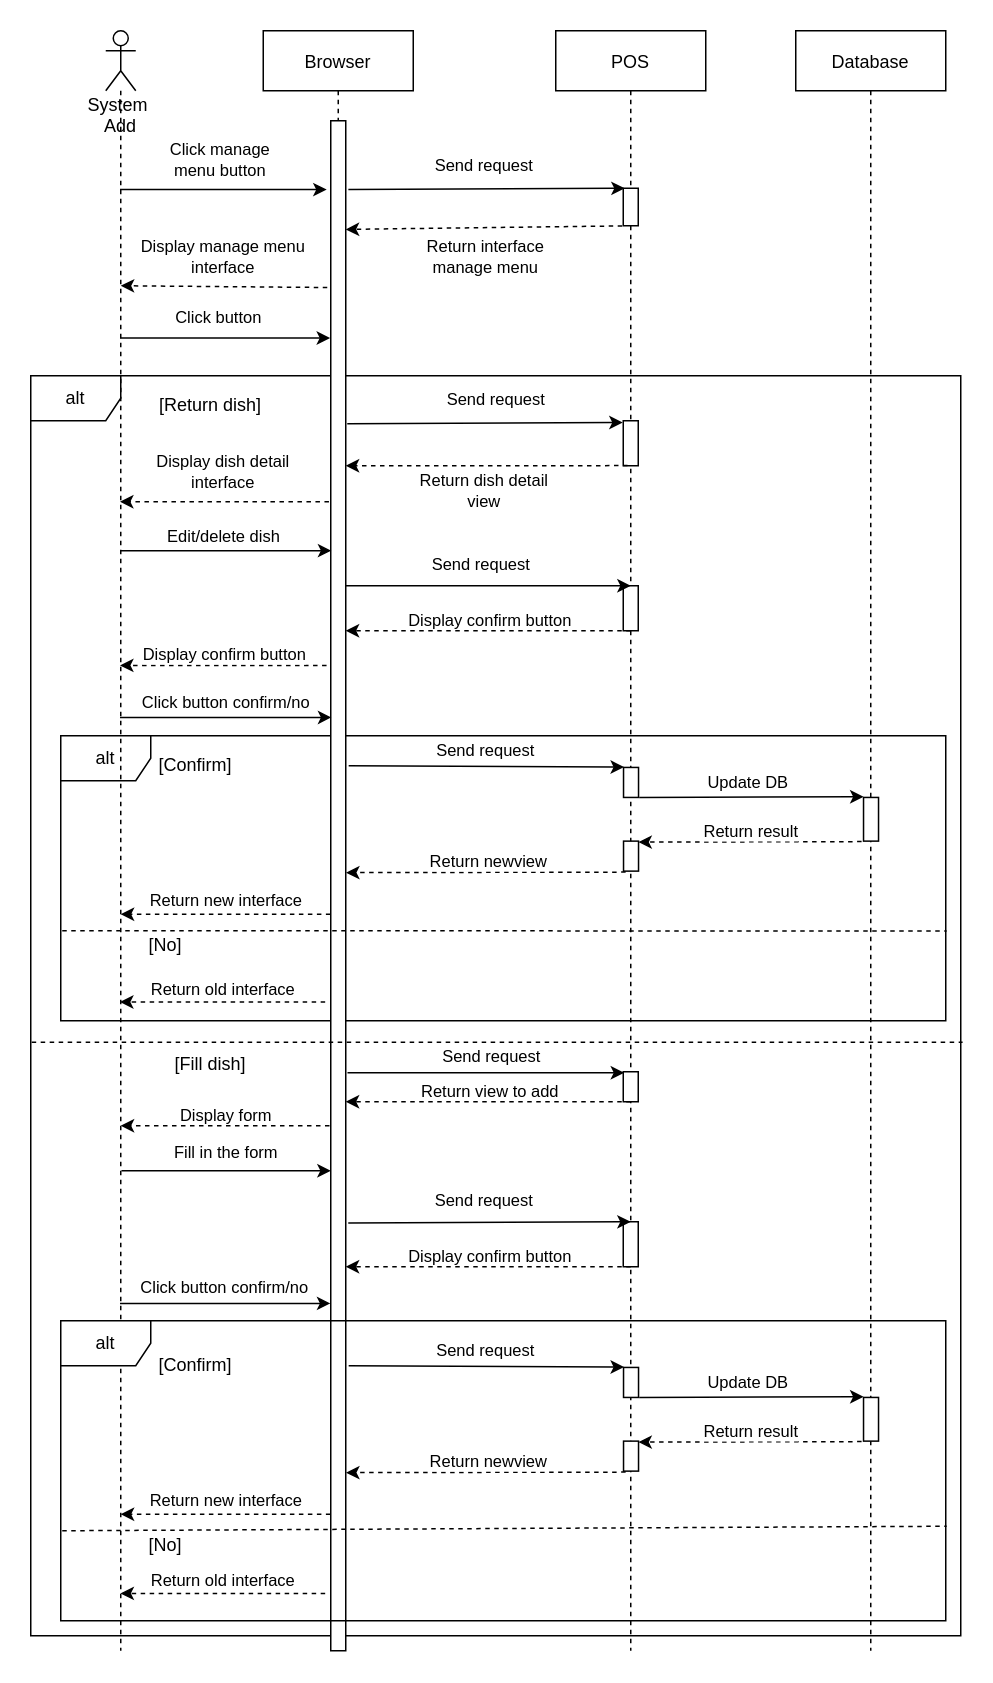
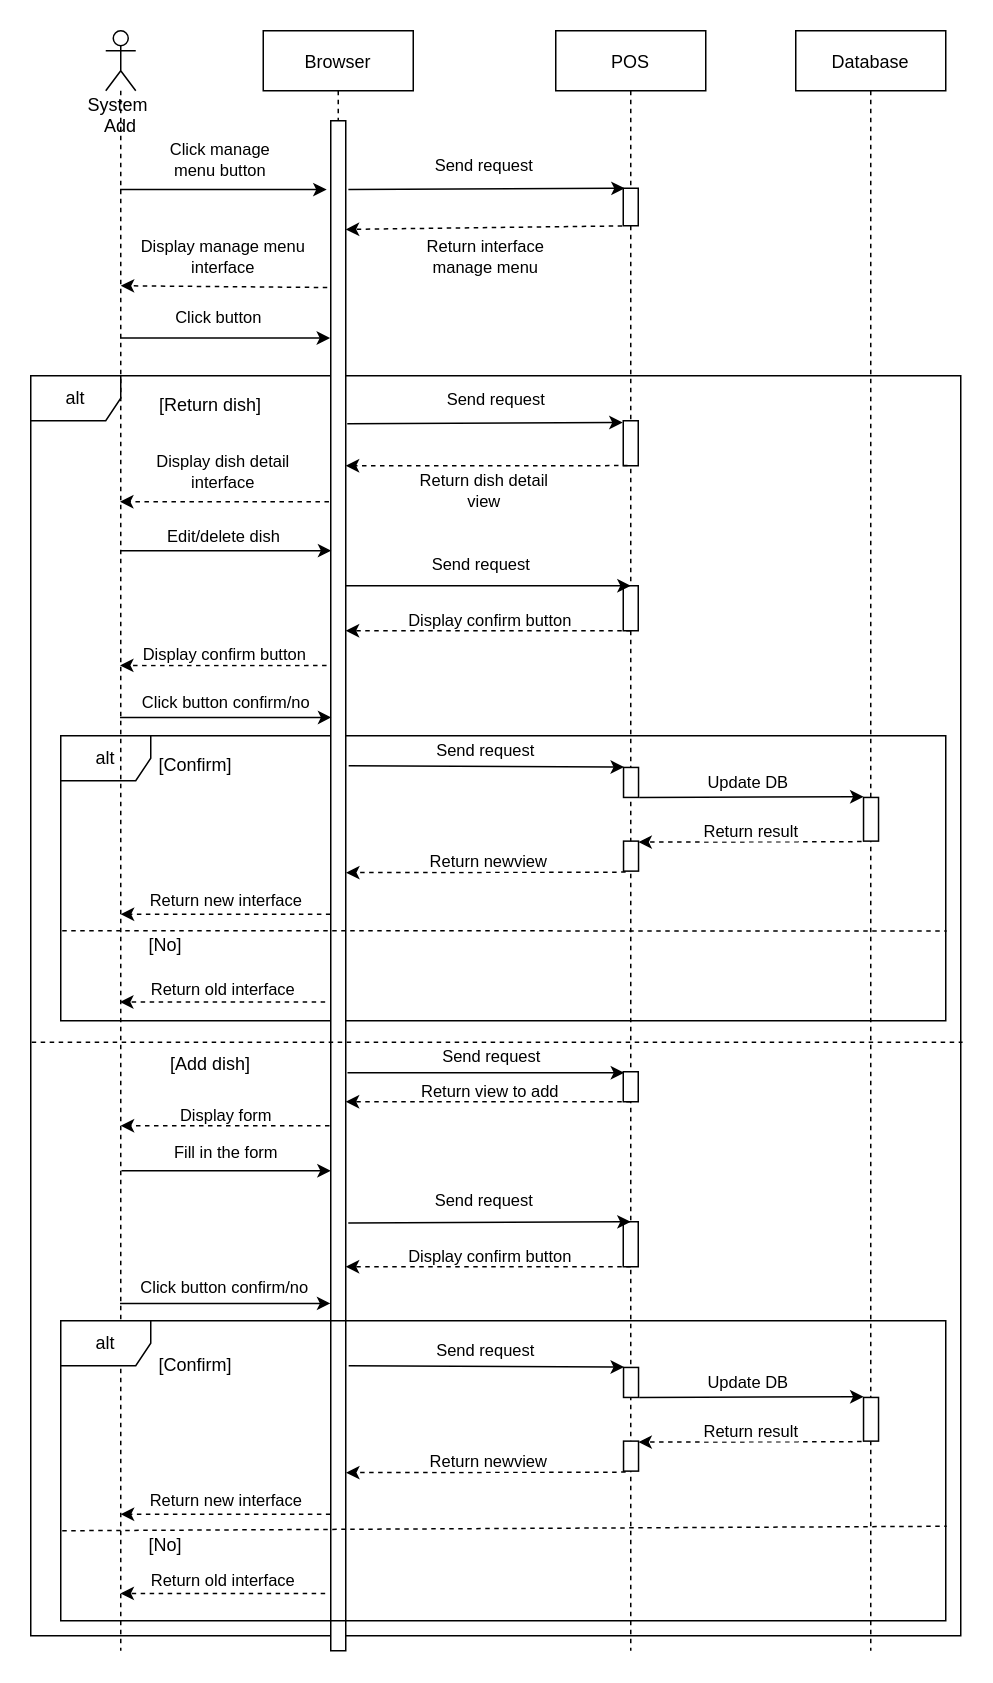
node "[Fill dish]": label "[Fill dish]" -> "[Add dish]"
